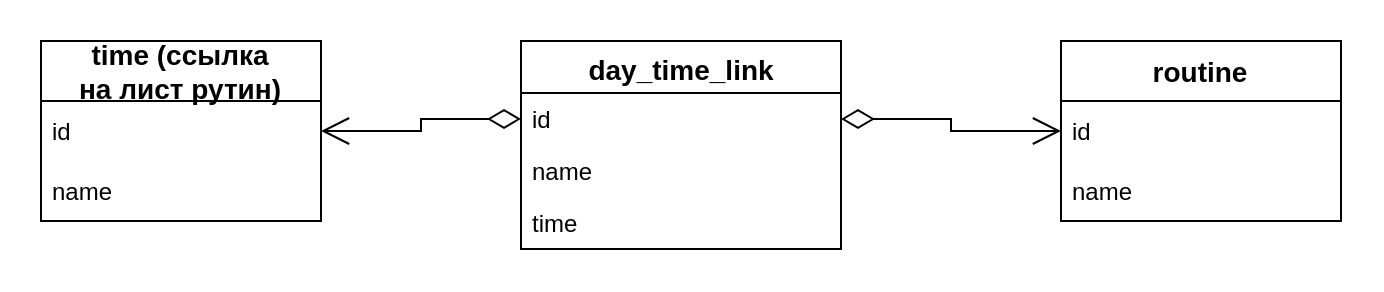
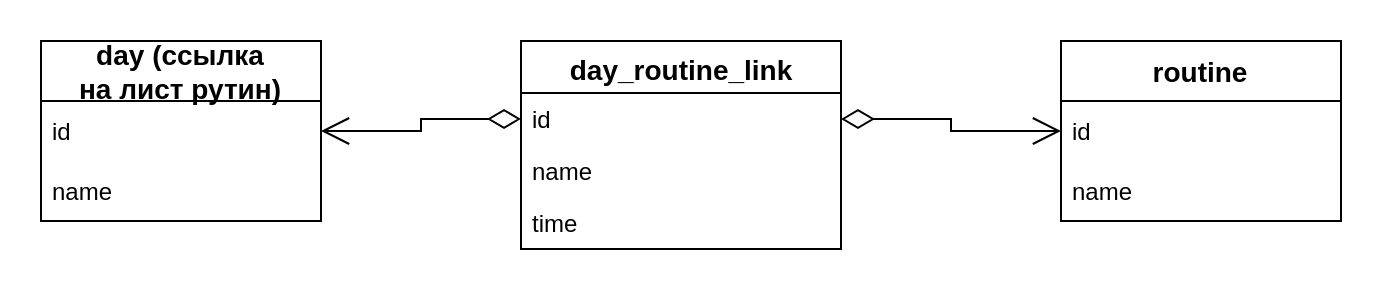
node "time (ссылка на лист рутин)": label "time (ссылка на лист рутин)" -> "day (ссылка на лист рутин)"
node "day_time_link": label "day_time_link" -> "day_routine_link"
